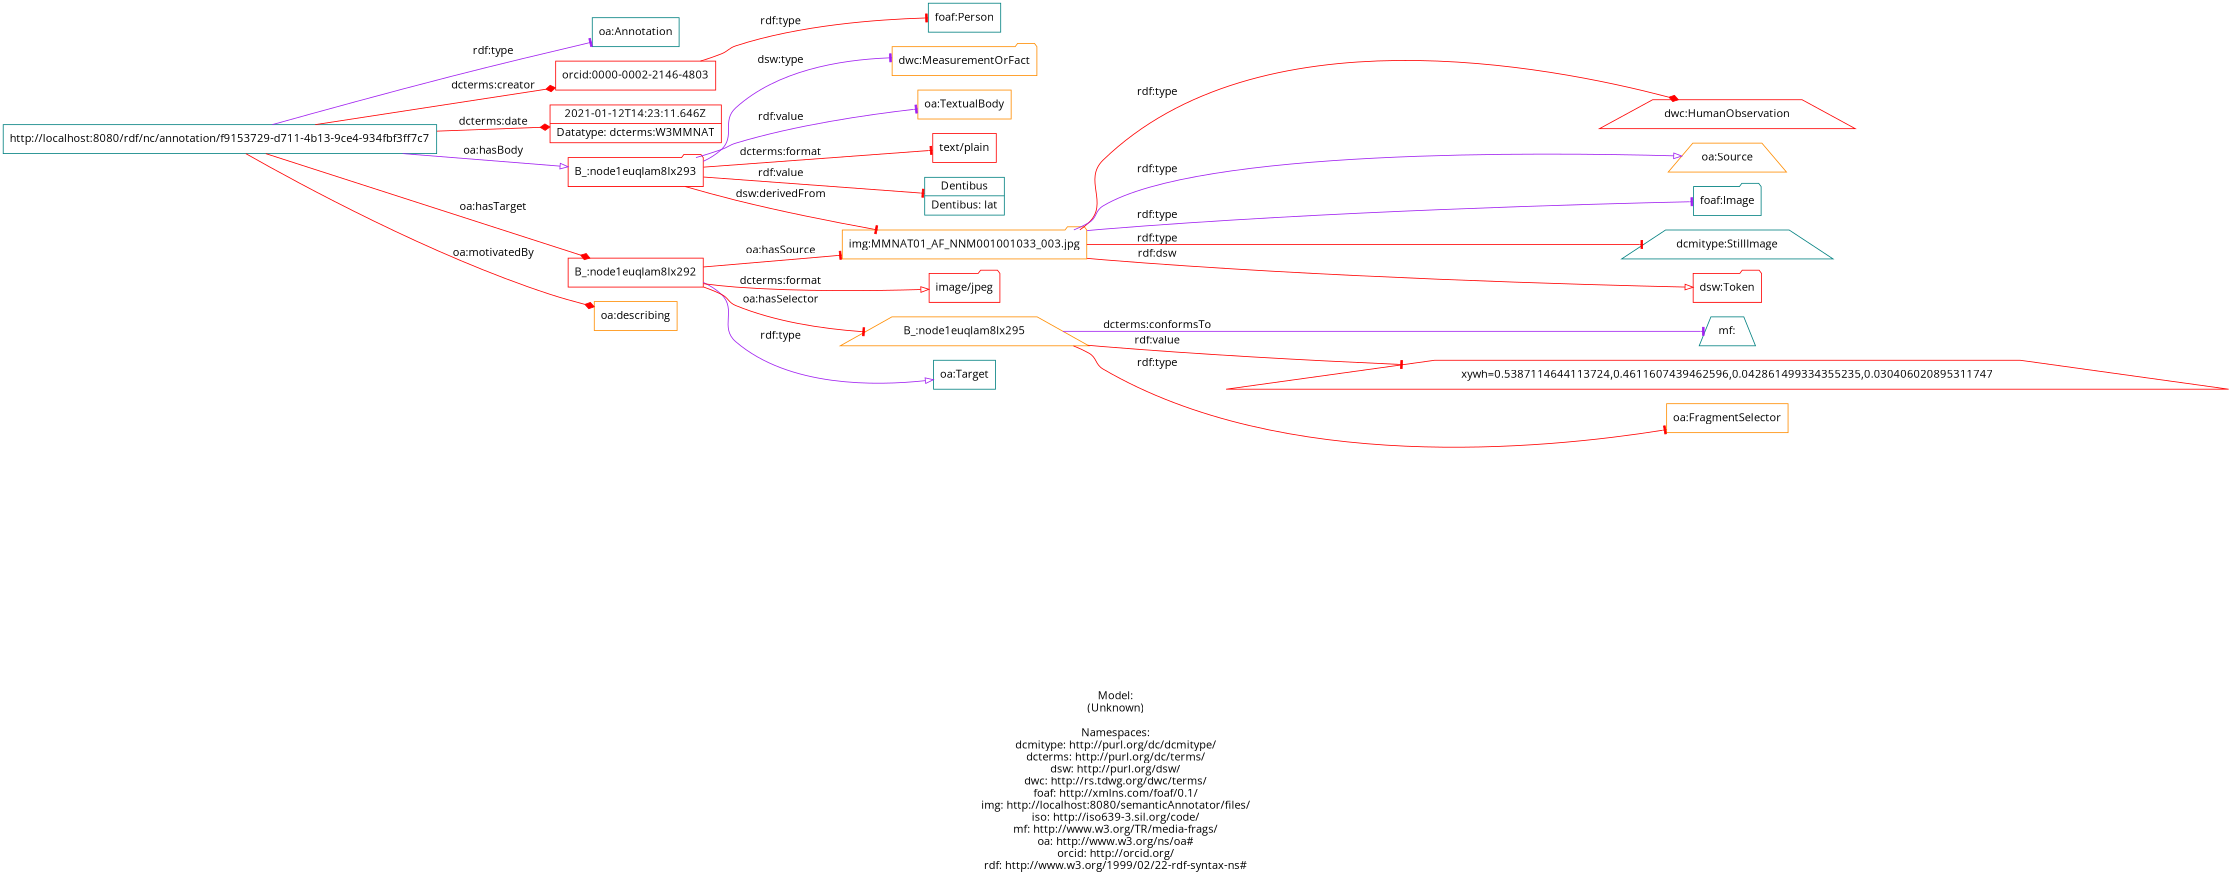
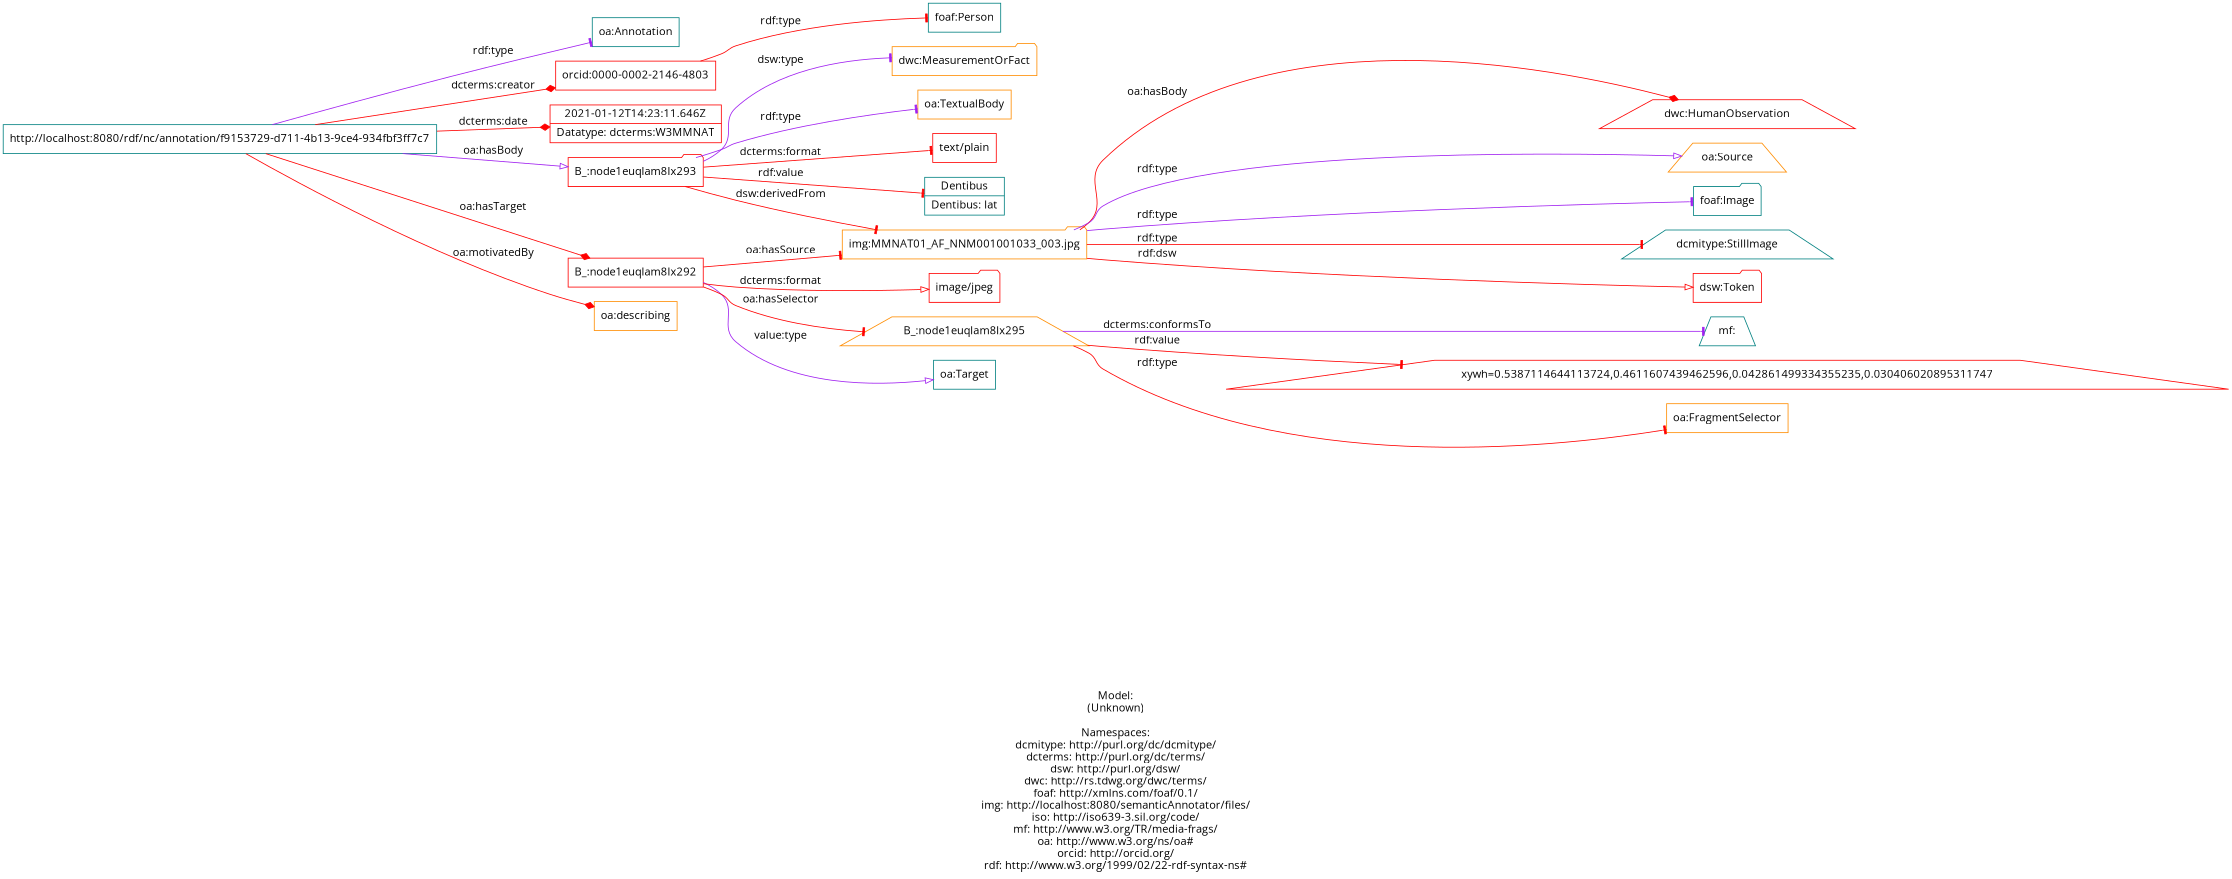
edge "img:MMNAT01_AF_NNM001001033_003.jpg" -> "dwc:HumanObservation": label "rdf:type" -> "oa:hasBody"
edge "B_:node1euqlam8lx293" -> "oa:TextualBody": label "rdf:value" -> "rdf:type"
edge "B_:node1euqlam8lx292" -> "oa:Target": label "rdf:type" -> "value:type"
